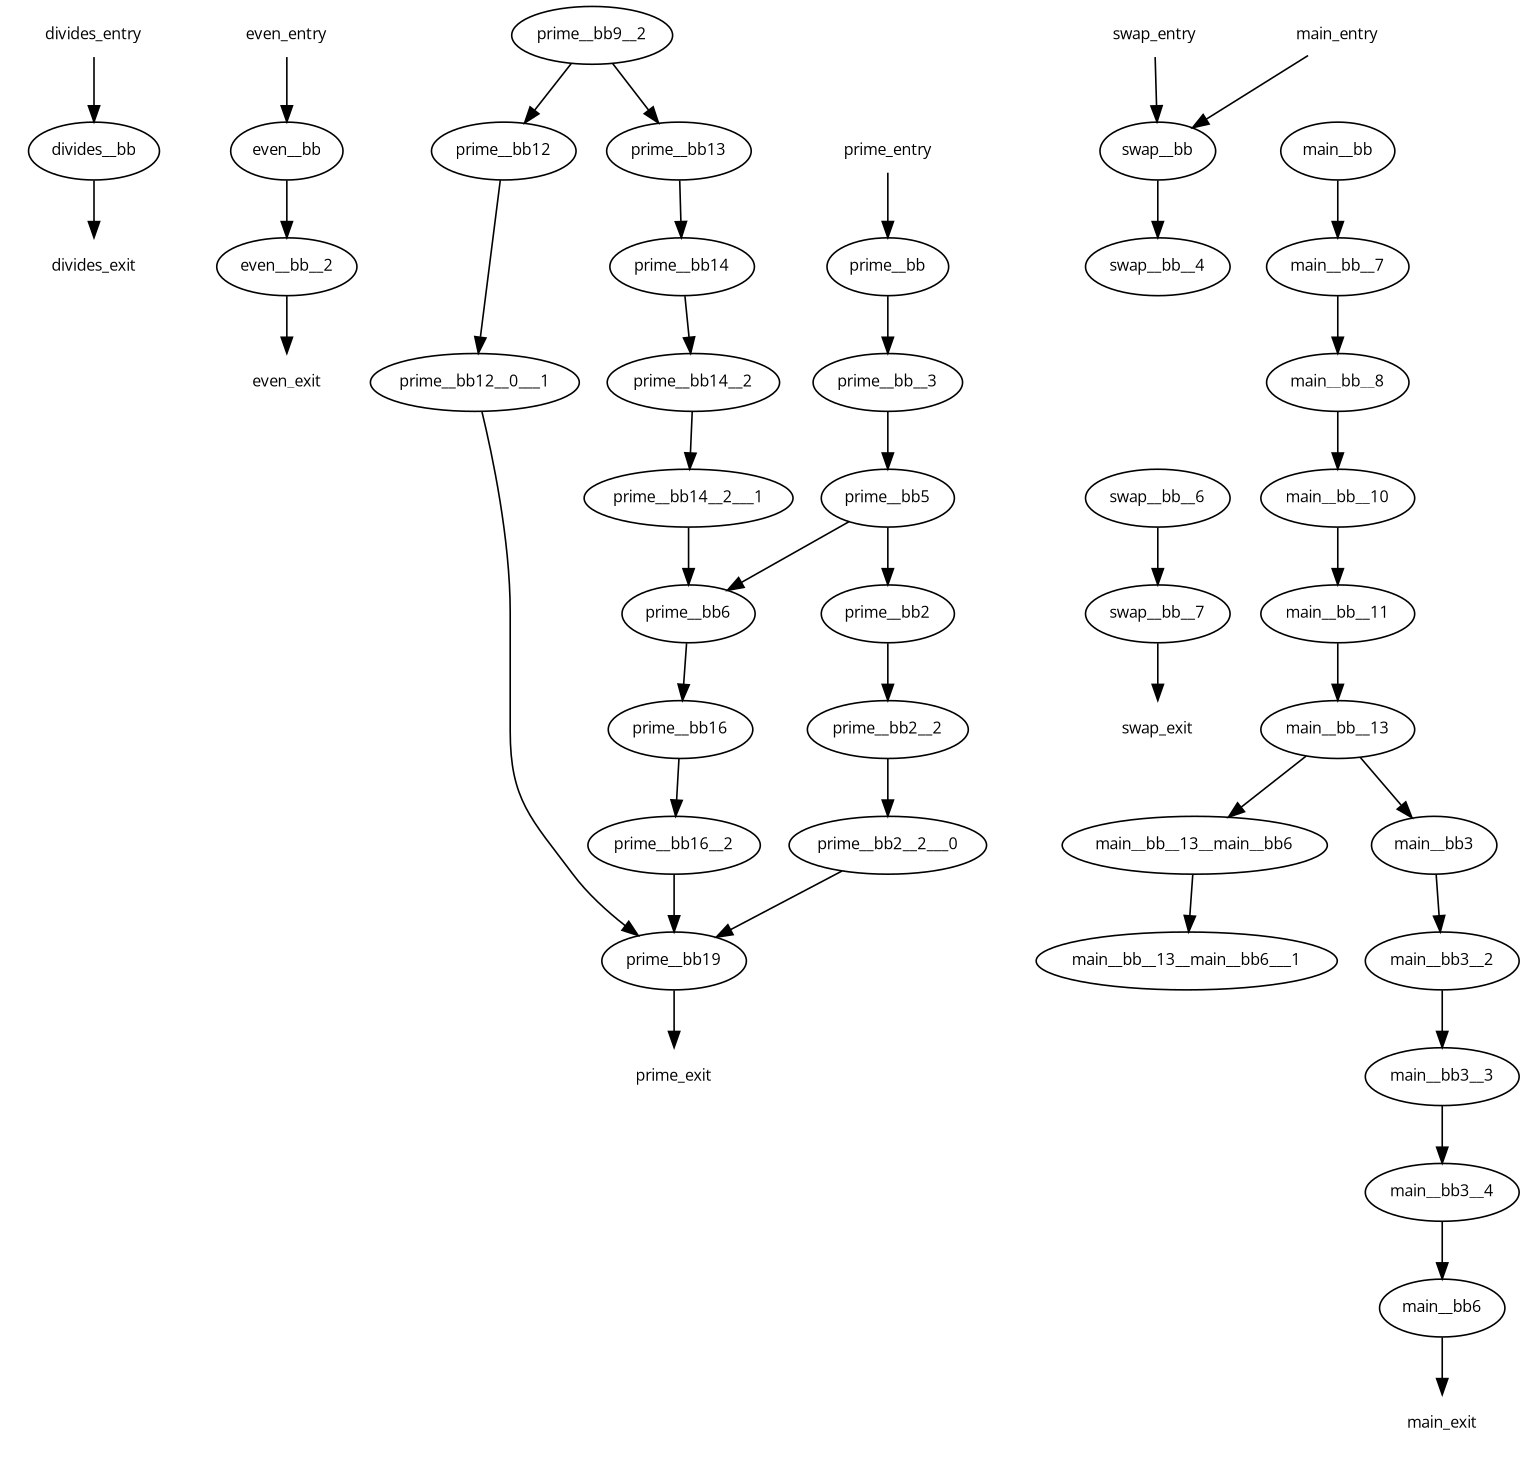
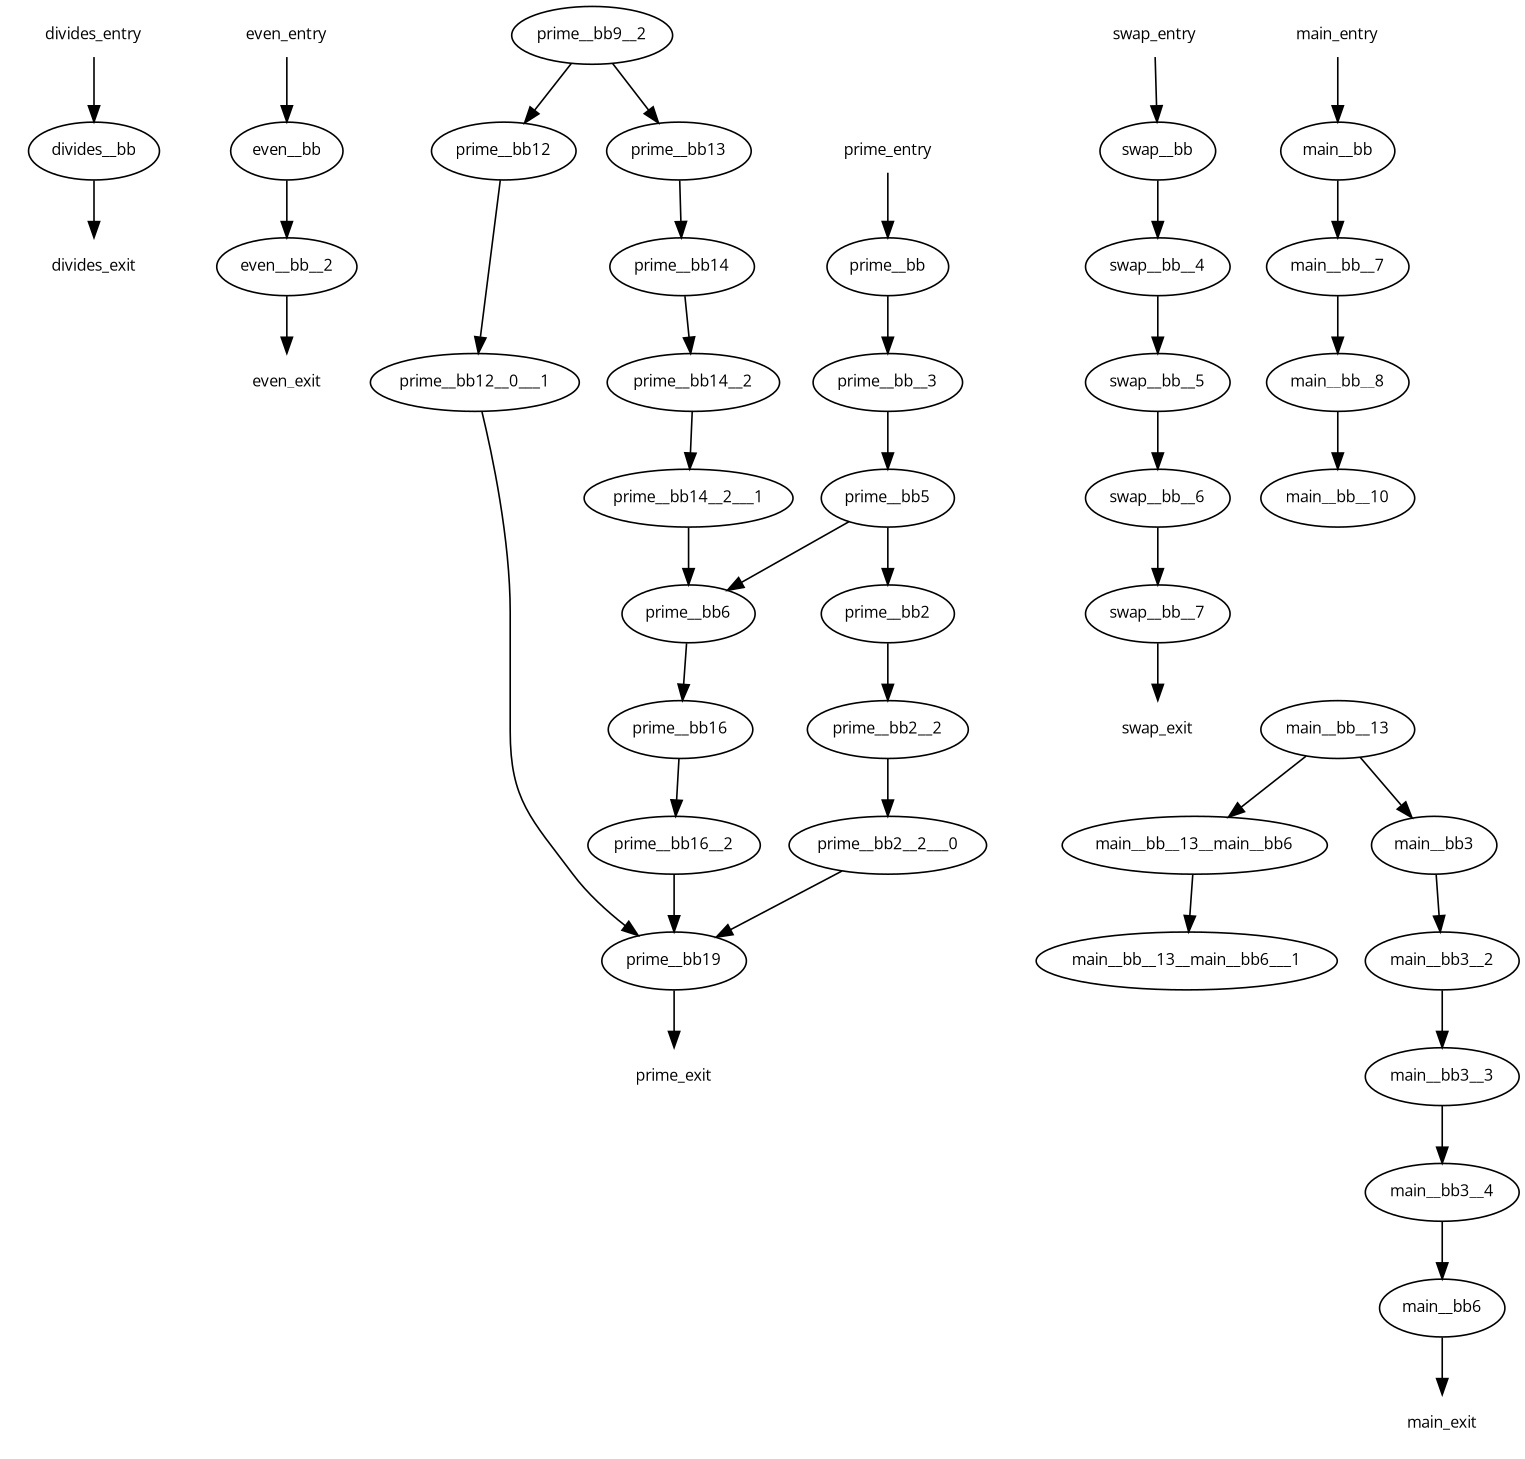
edge "main_entry" -> "swap__bb": now "main_entry" -> "main__bb"
node "swap__bb__5": added
node "main__bb__11": removed
